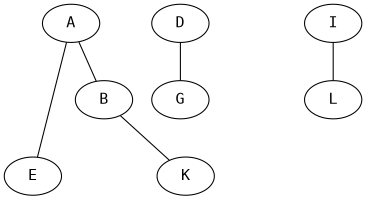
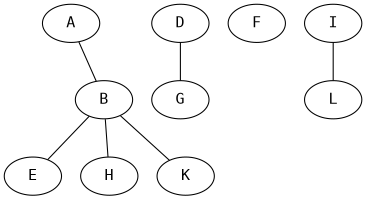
node "F": added
edge "A" -- "E": now "B" -- "E"
node "H": added
